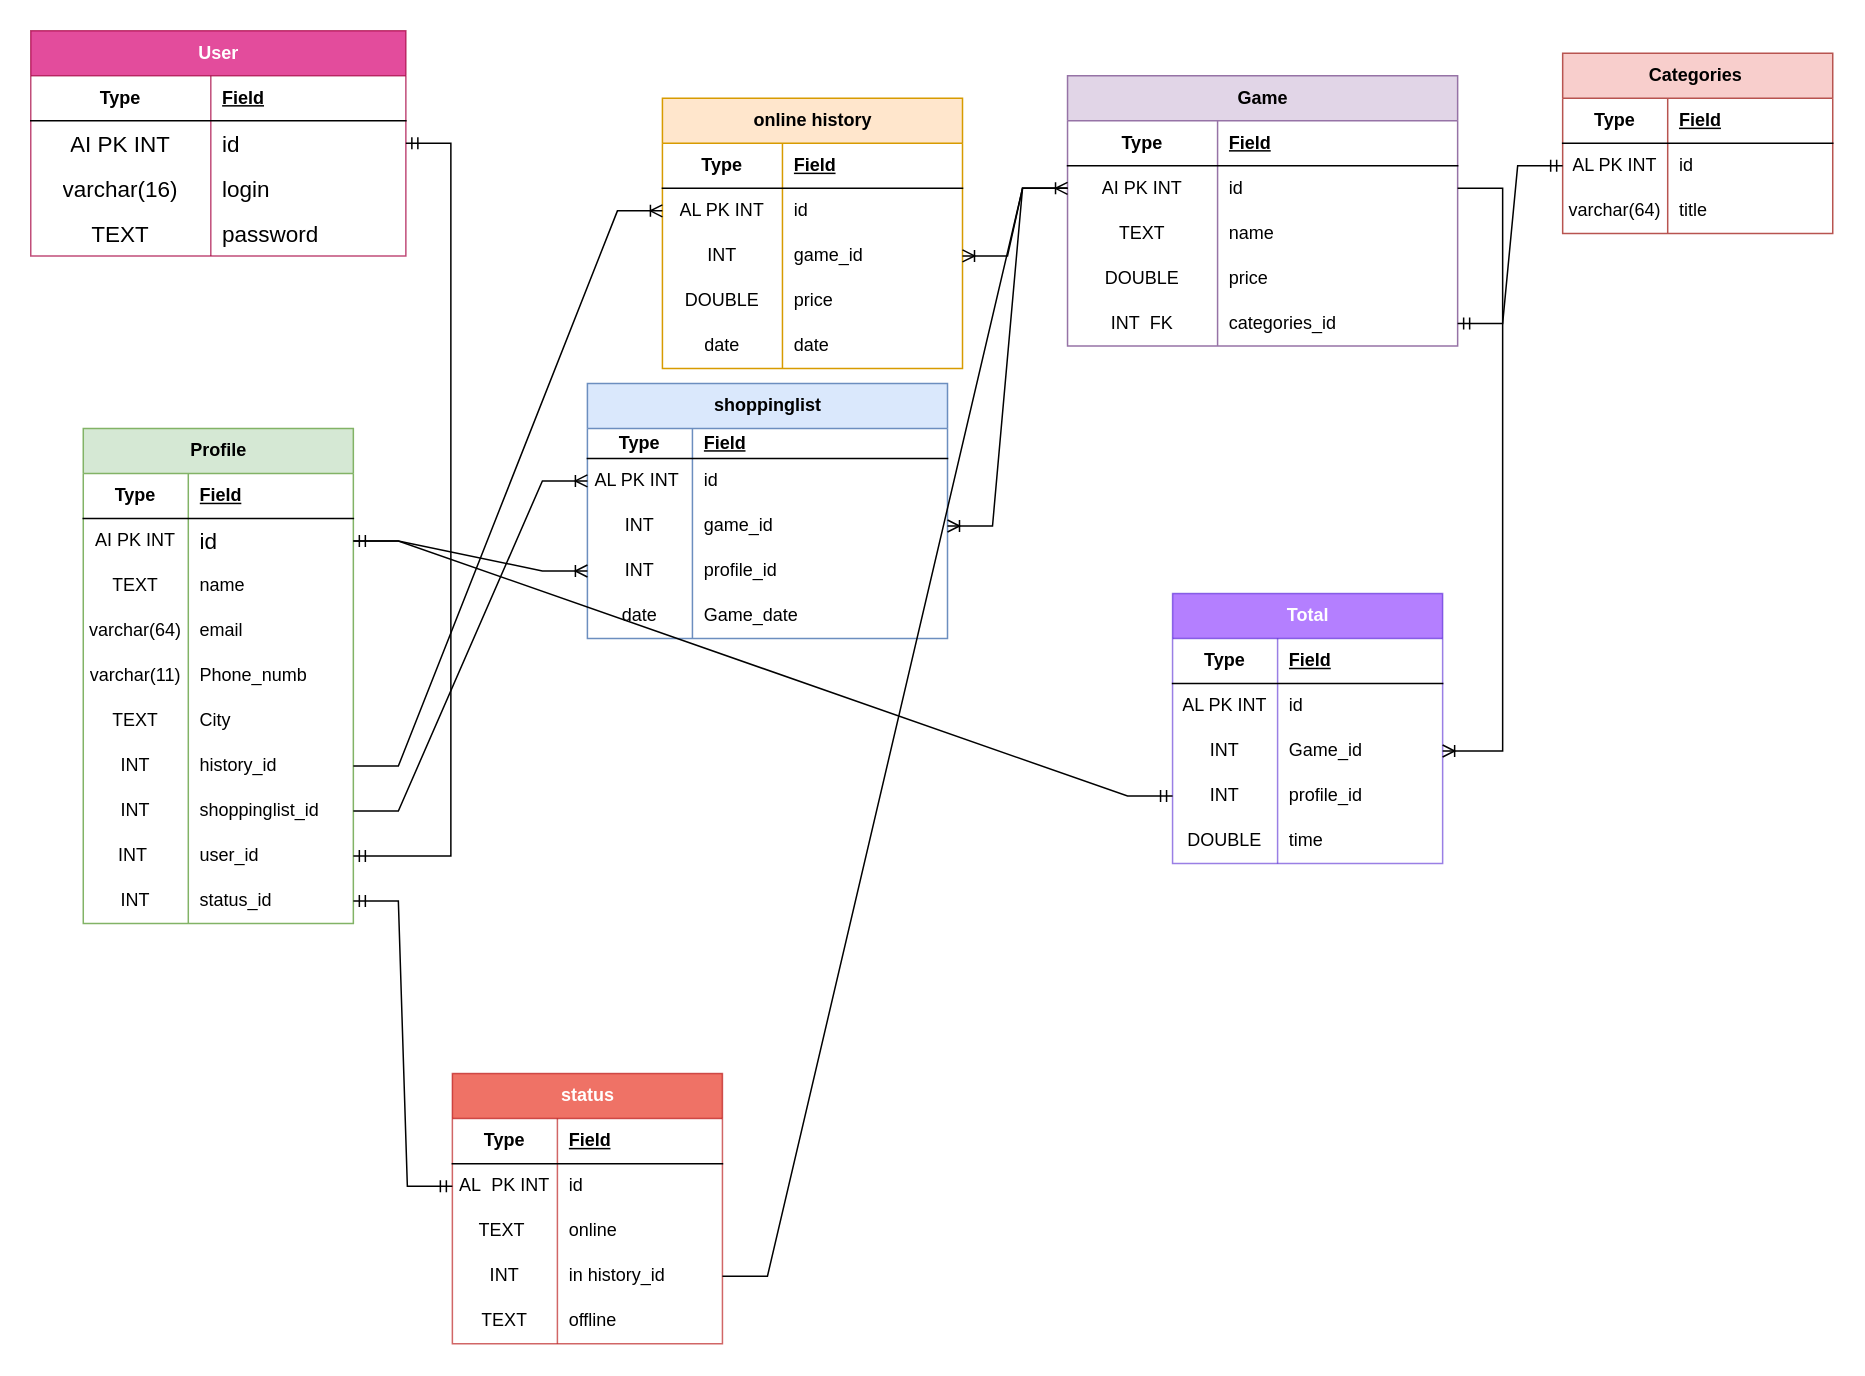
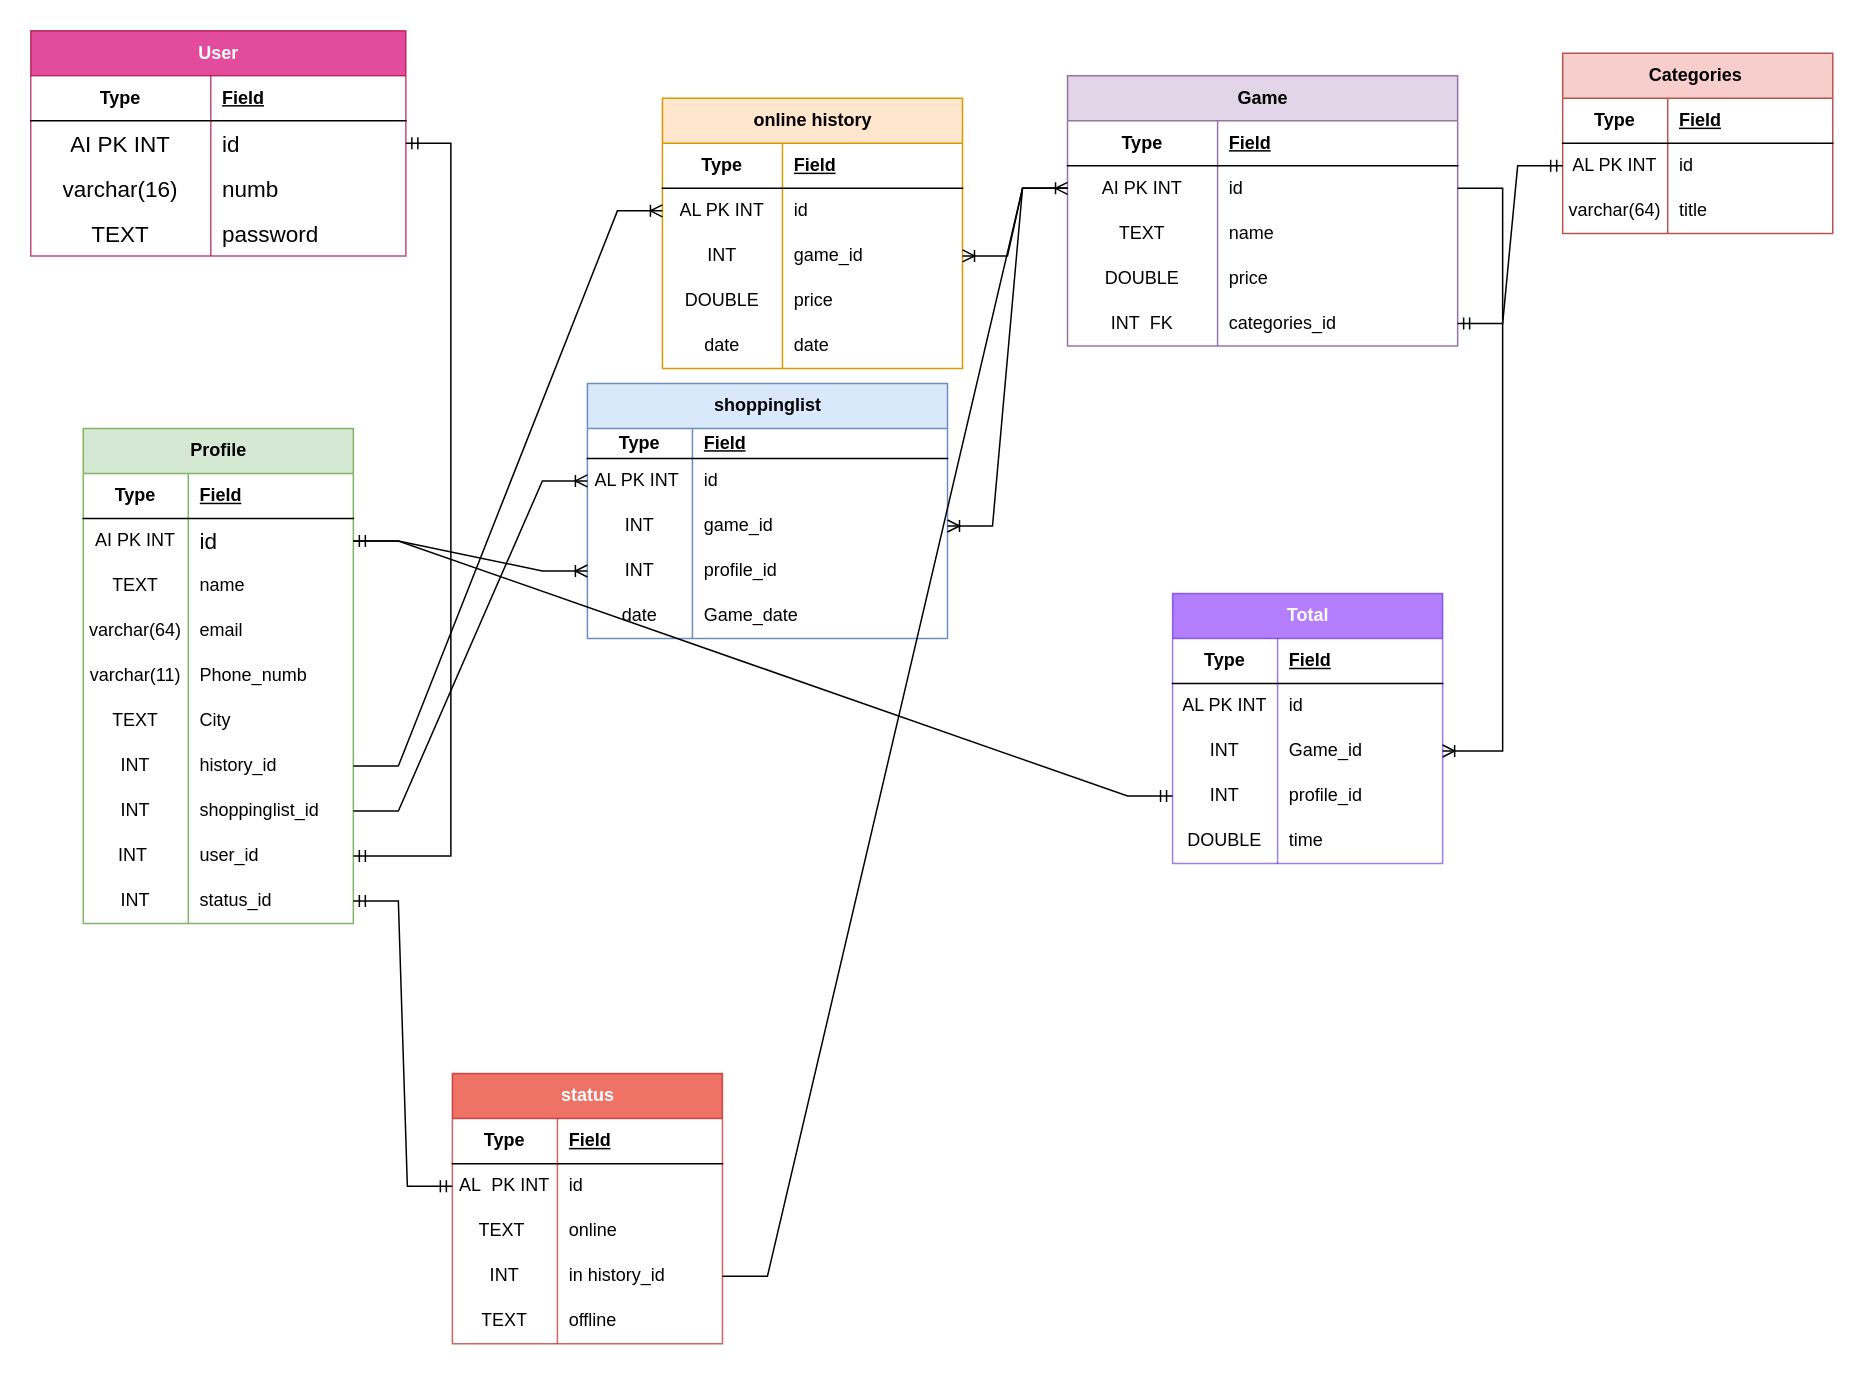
node "login": label "login" -> "numb"
